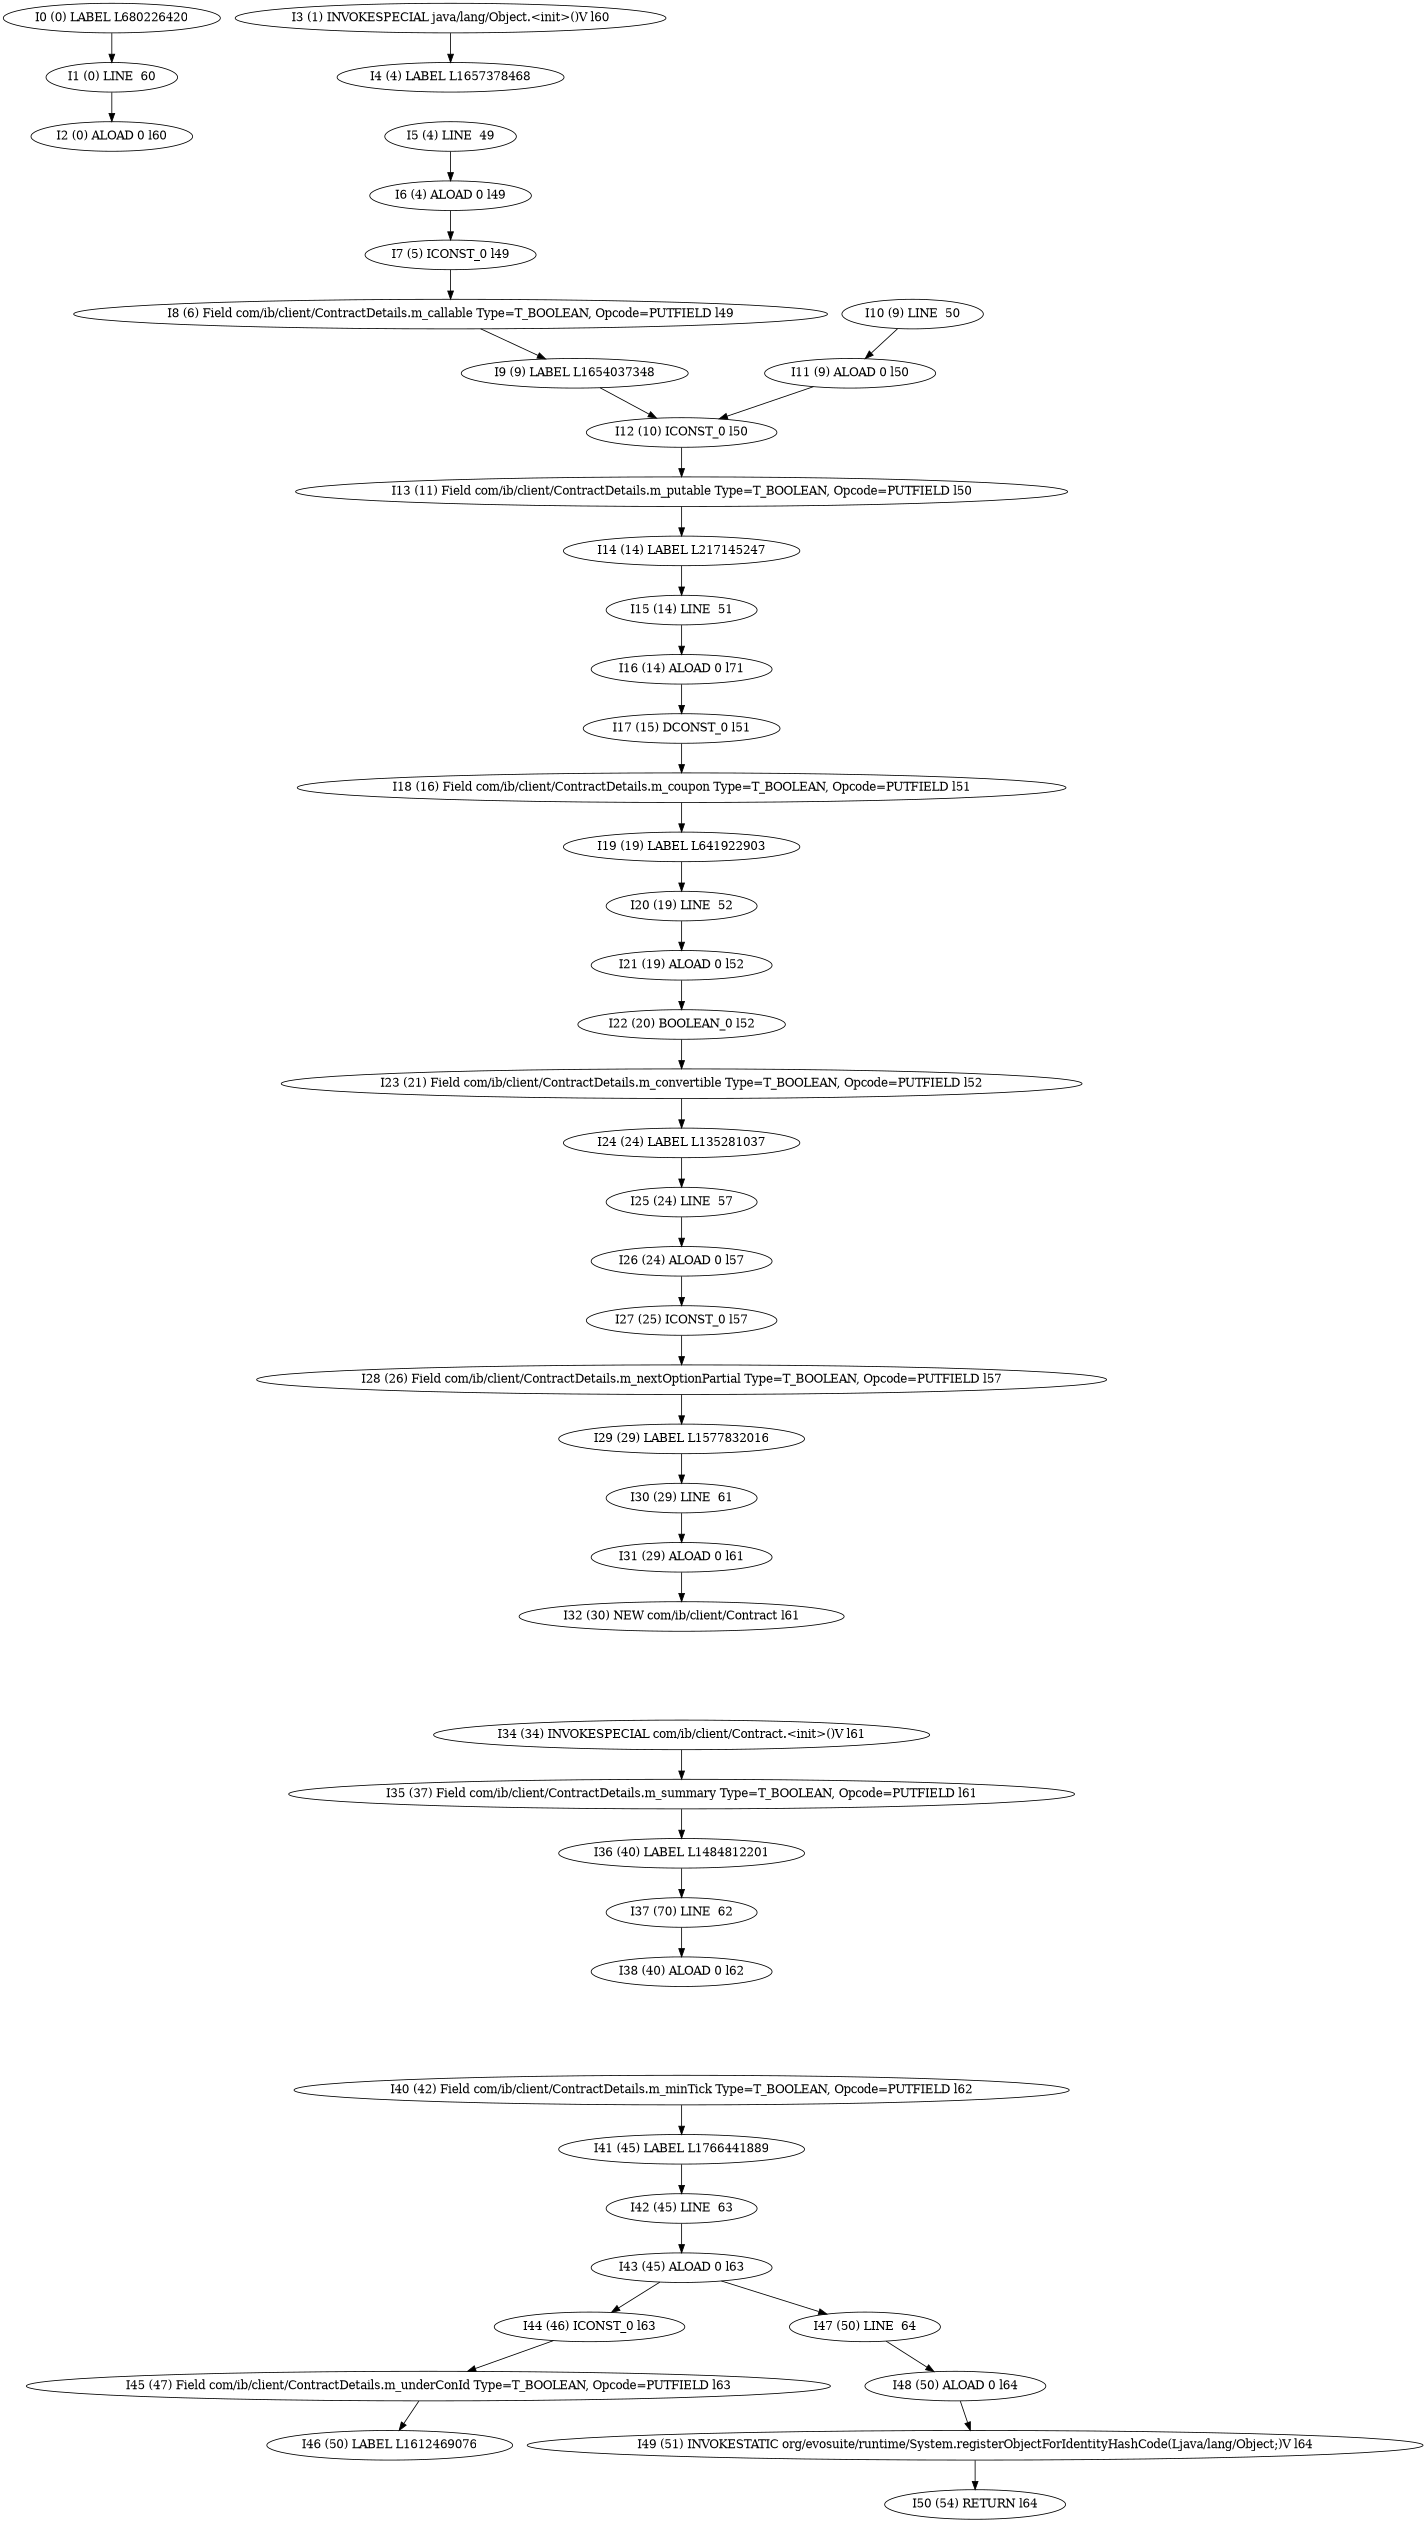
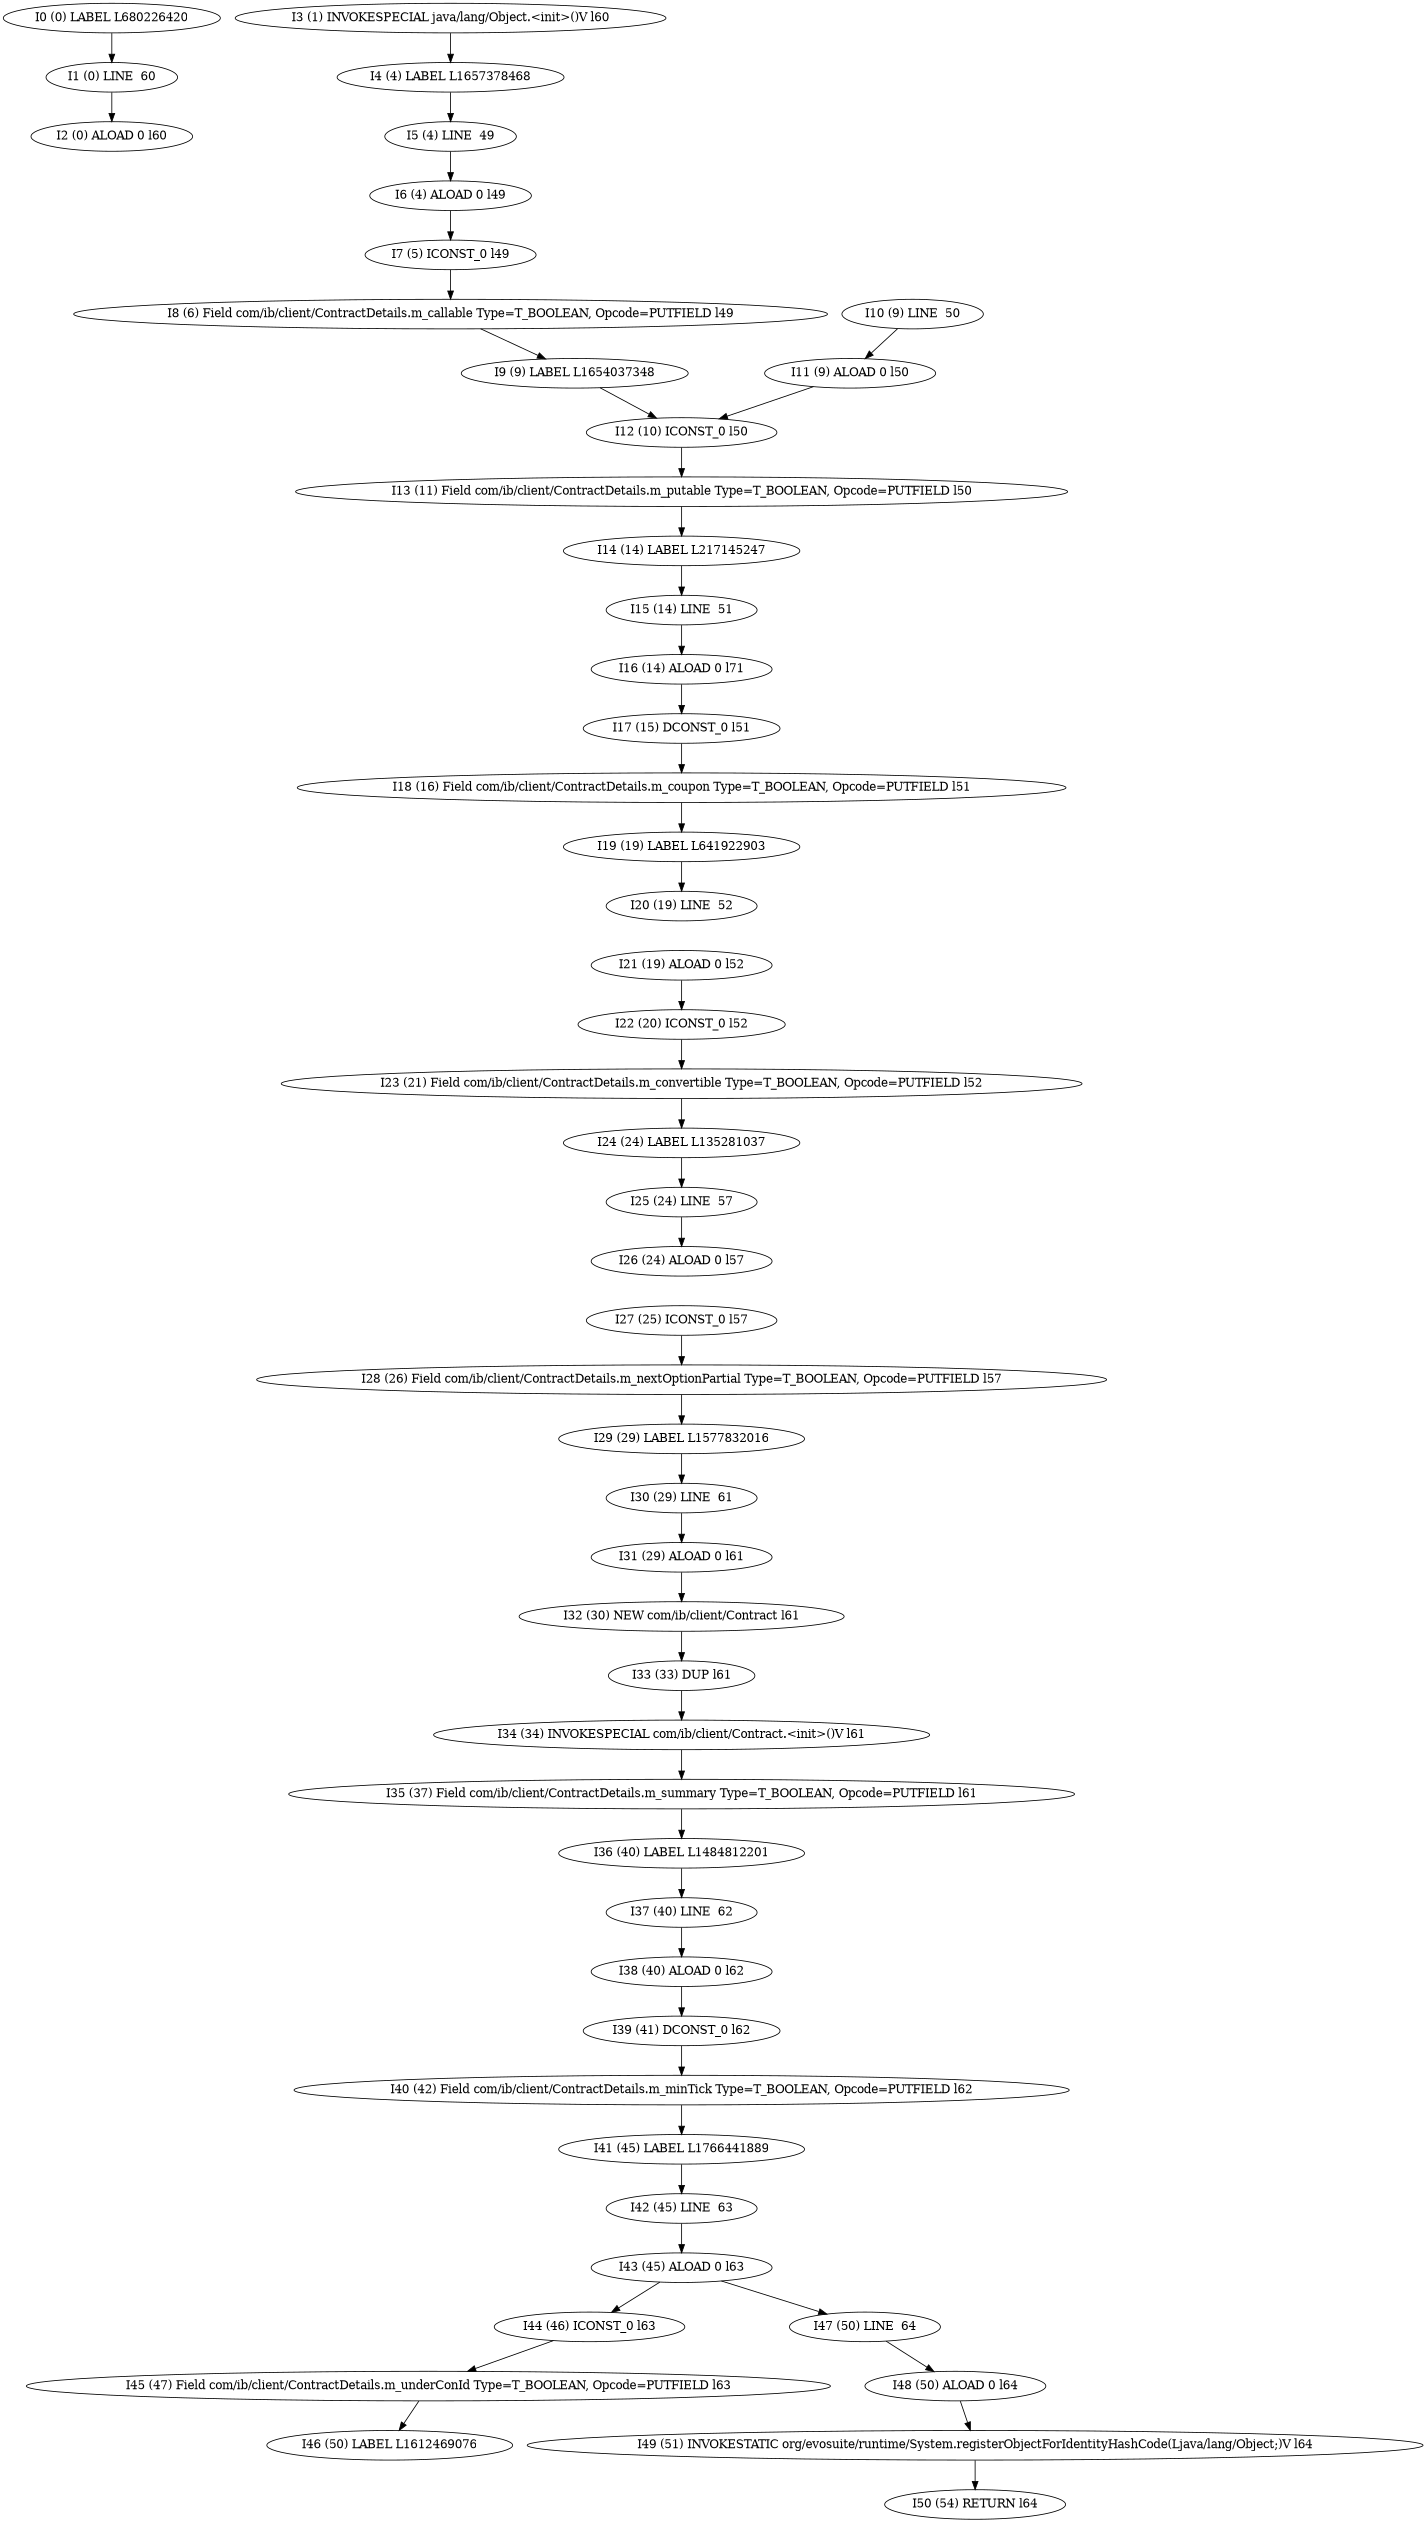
edge "I4 (4) LABEL L1657378468" -> "I5 (4) LINE  49": added
edge "I20 (19) LINE  52" -> "I21 (19) ALOAD 0 l52": removed
node "I22 (20) BOOLEAN_0 l52": label "I22 (20) BOOLEAN_0 l52" -> "I22 (20) ICONST_0 l52"
edge "I26 (24) ALOAD 0 l57" -> "I27 (25) ICONST_0 l57": removed
node "I33 (33) DUP l61": added
node "I37 (70) LINE  62": label "I37 (70) LINE  62" -> "I37 (40) LINE  62"
node "I39 (41) DCONST_0 l62": added
